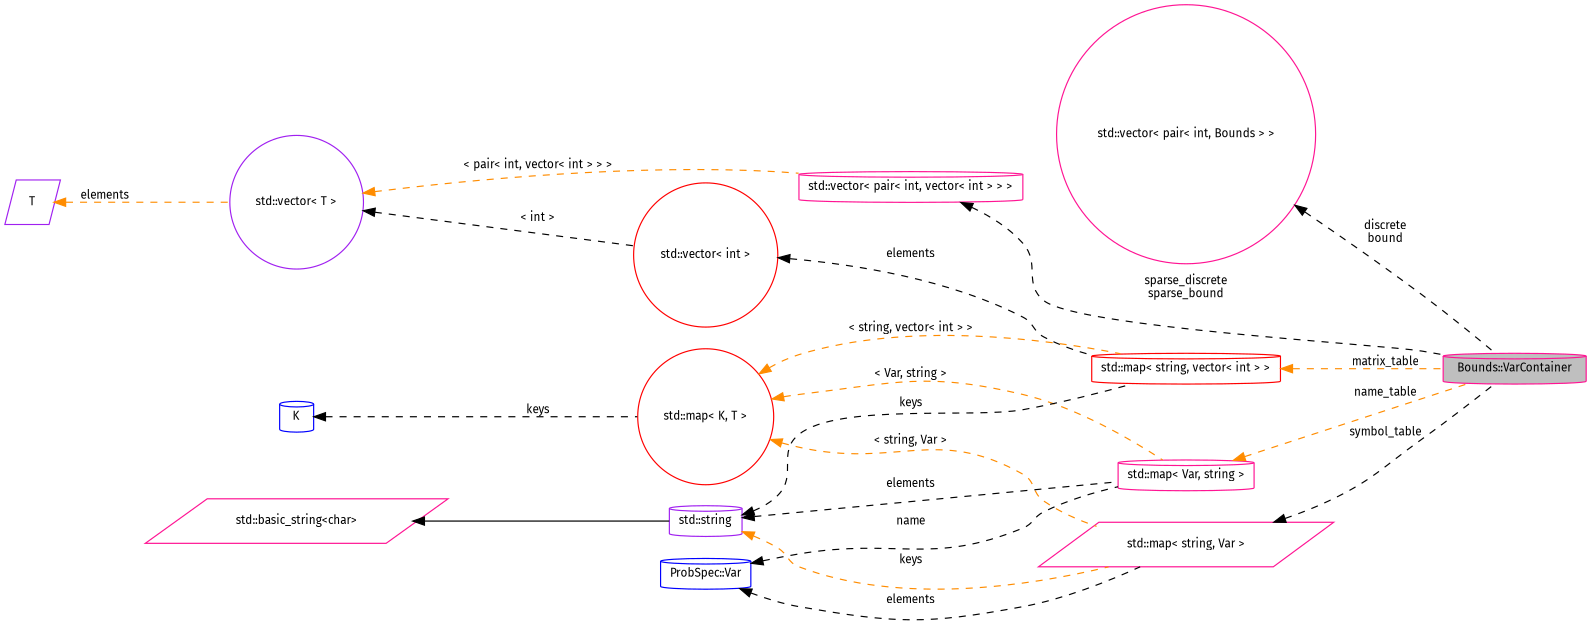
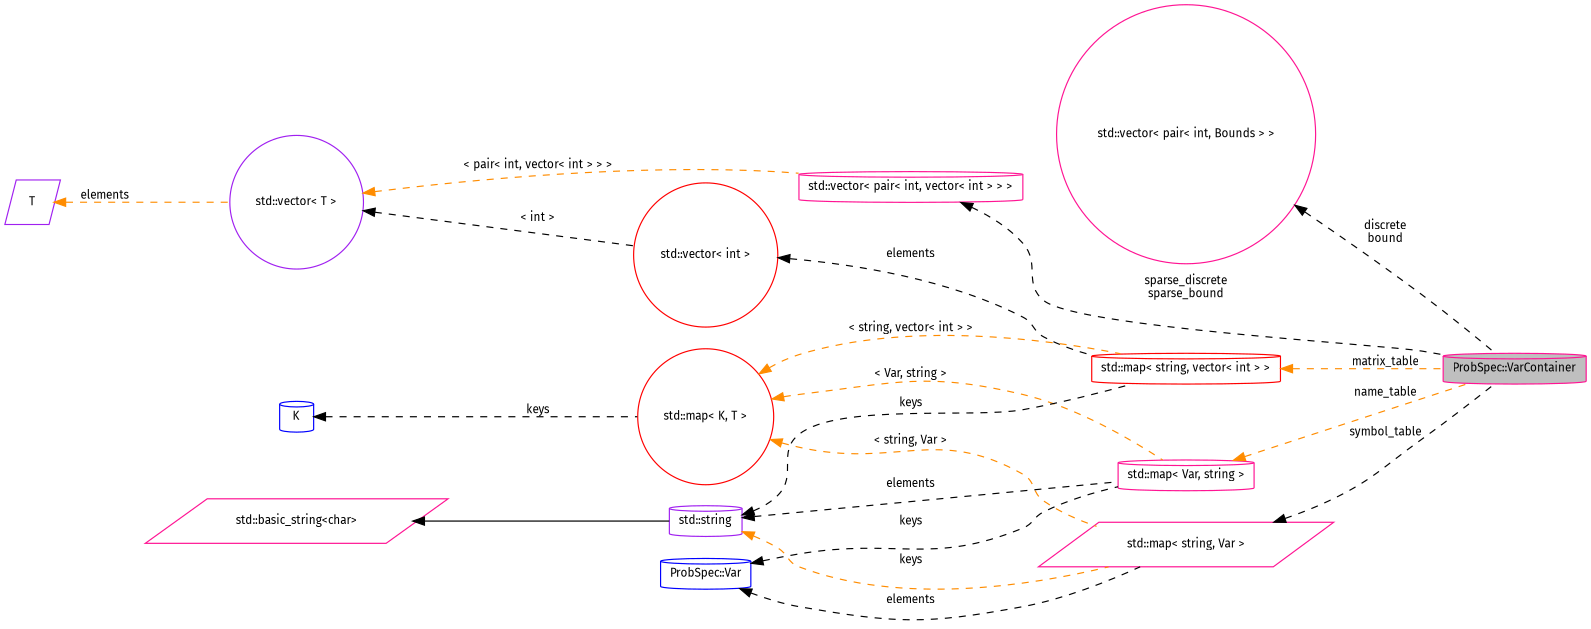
node "Bounds::VarContainer": label "Bounds::VarContainer" -> "ProbSpec::VarContainer"
edge "std::map< Var, string >" -> "ProbSpec::Var": label "name" -> "keys"
